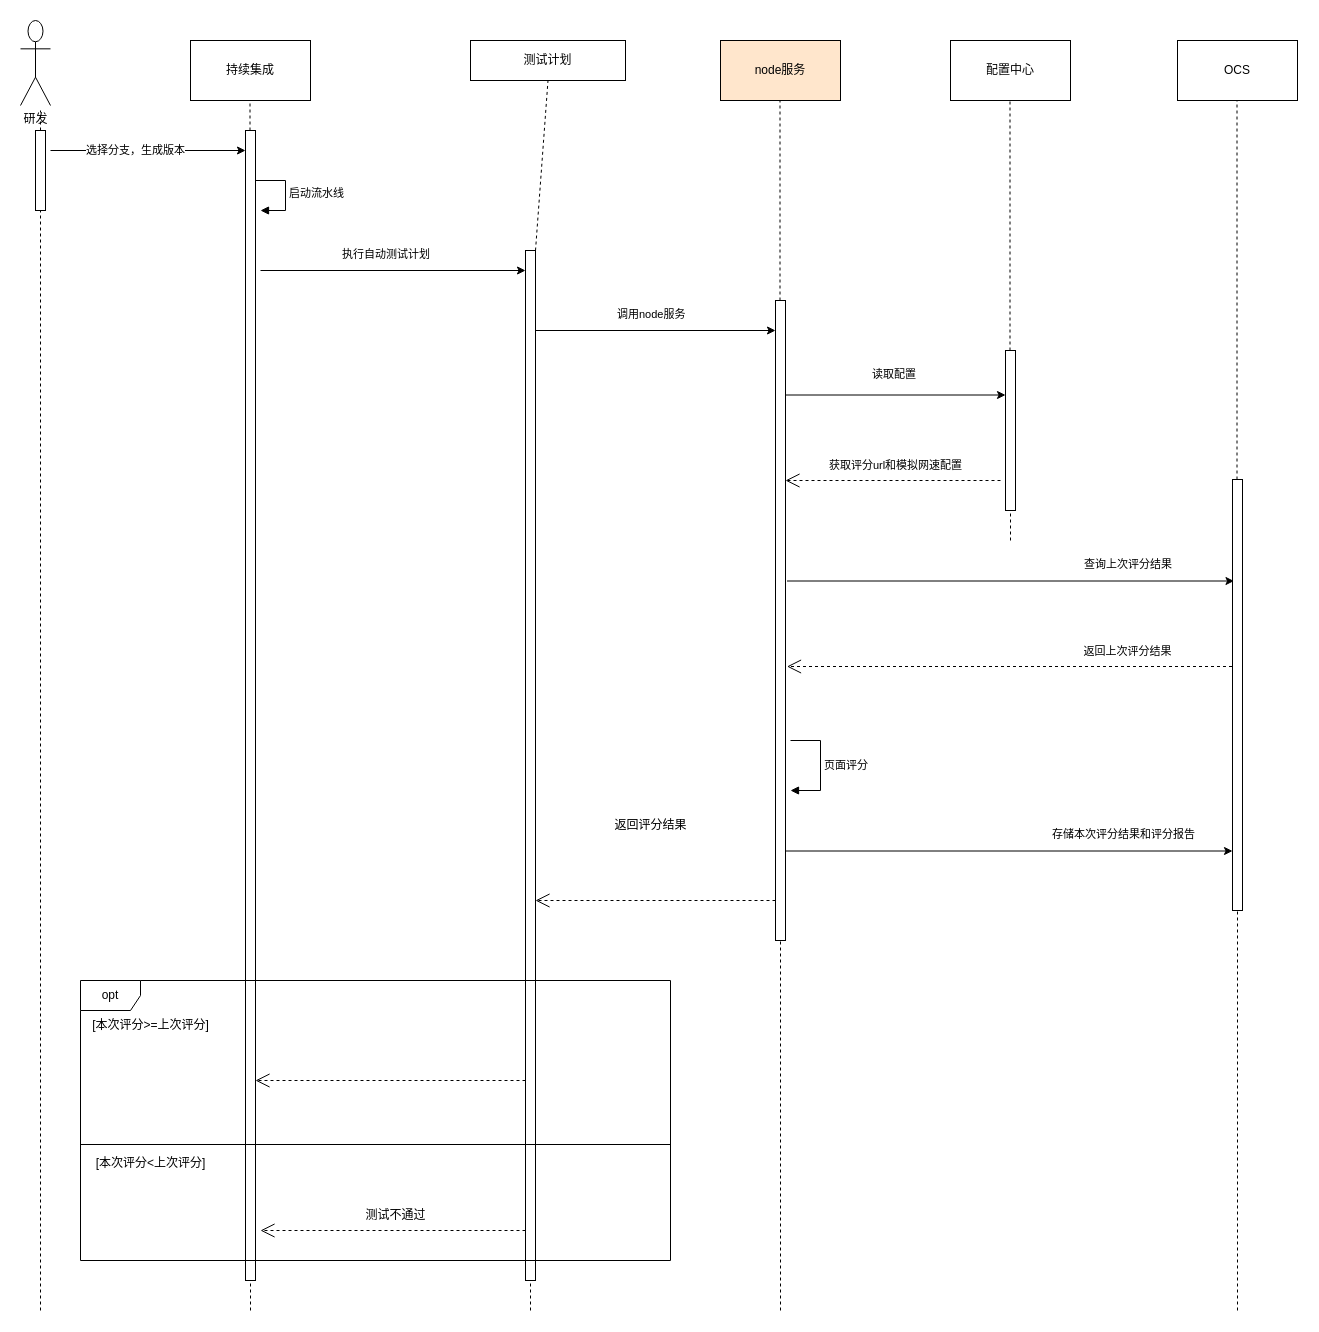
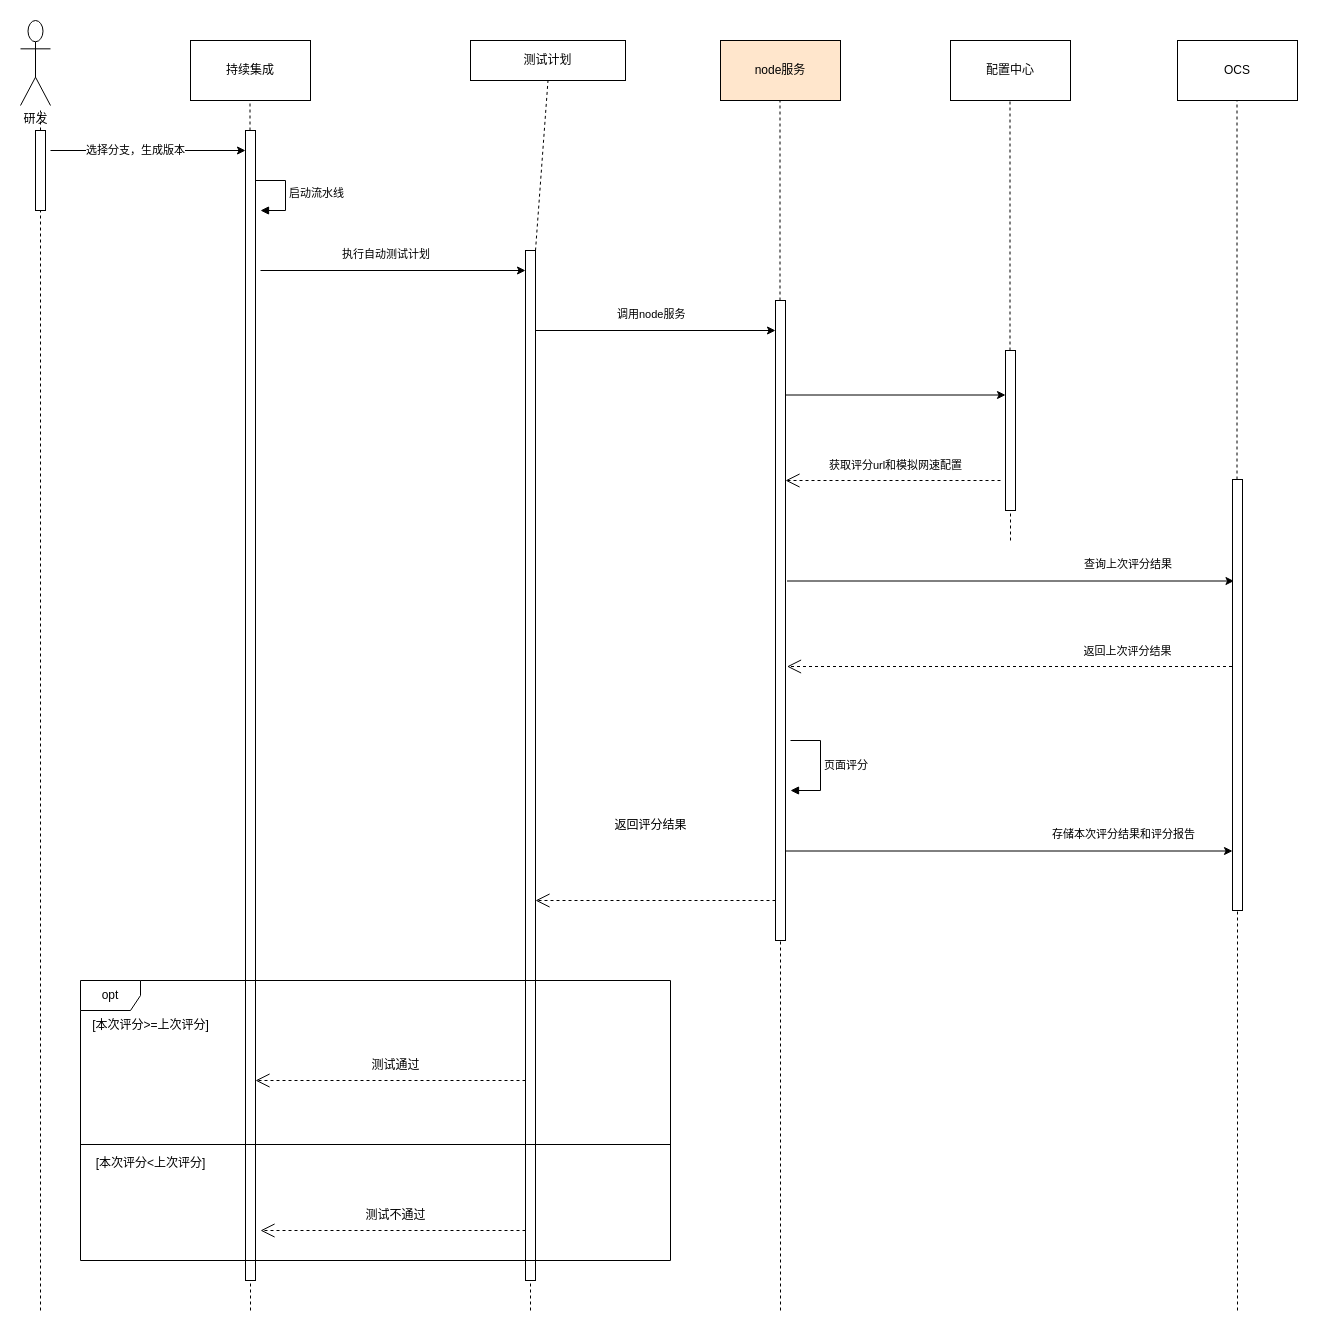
node "读取配置": removed
node "测试通过": added
